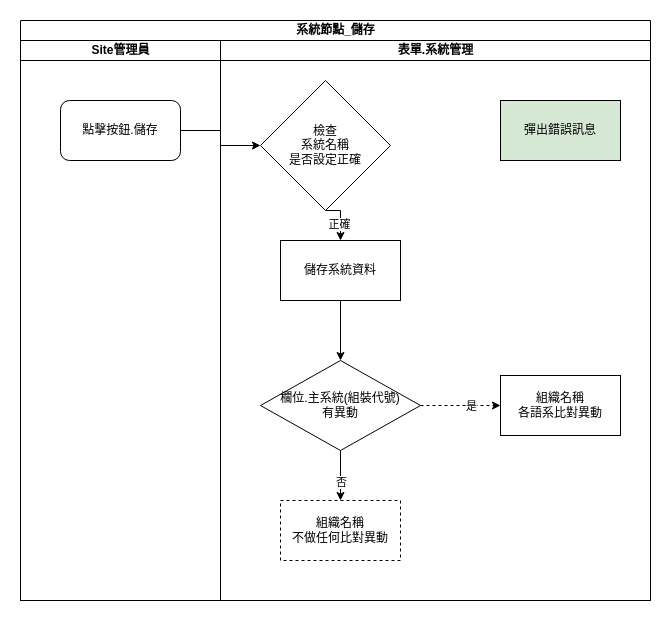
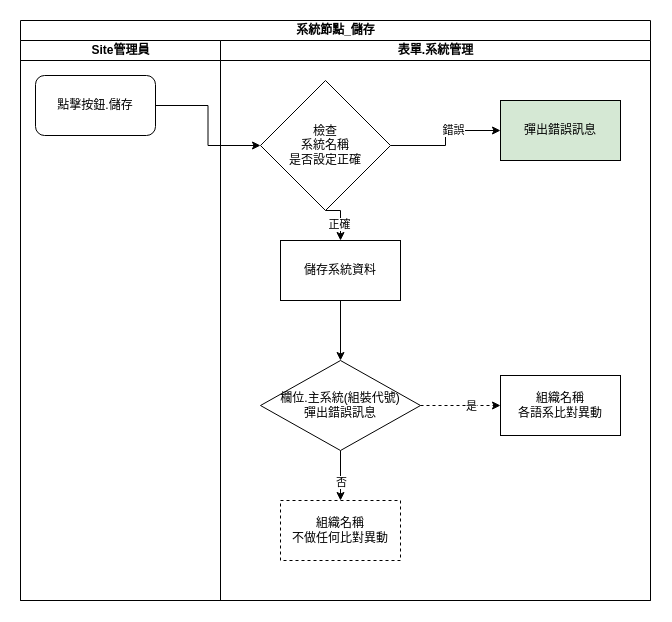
node "點擊按鈕.儲存": moved (121, 131) -> (96, 106)
edge "檢查 系統名稱 是否設定正確" -> "彈出錯誤訊息": added, label "錯誤"
node "欄位.主系統(組裝代號) 有異動": label "欄位.主系統(組裝代號) 有異動" -> "欄位.主系統(組裝代號) 彈出錯誤訊息"
